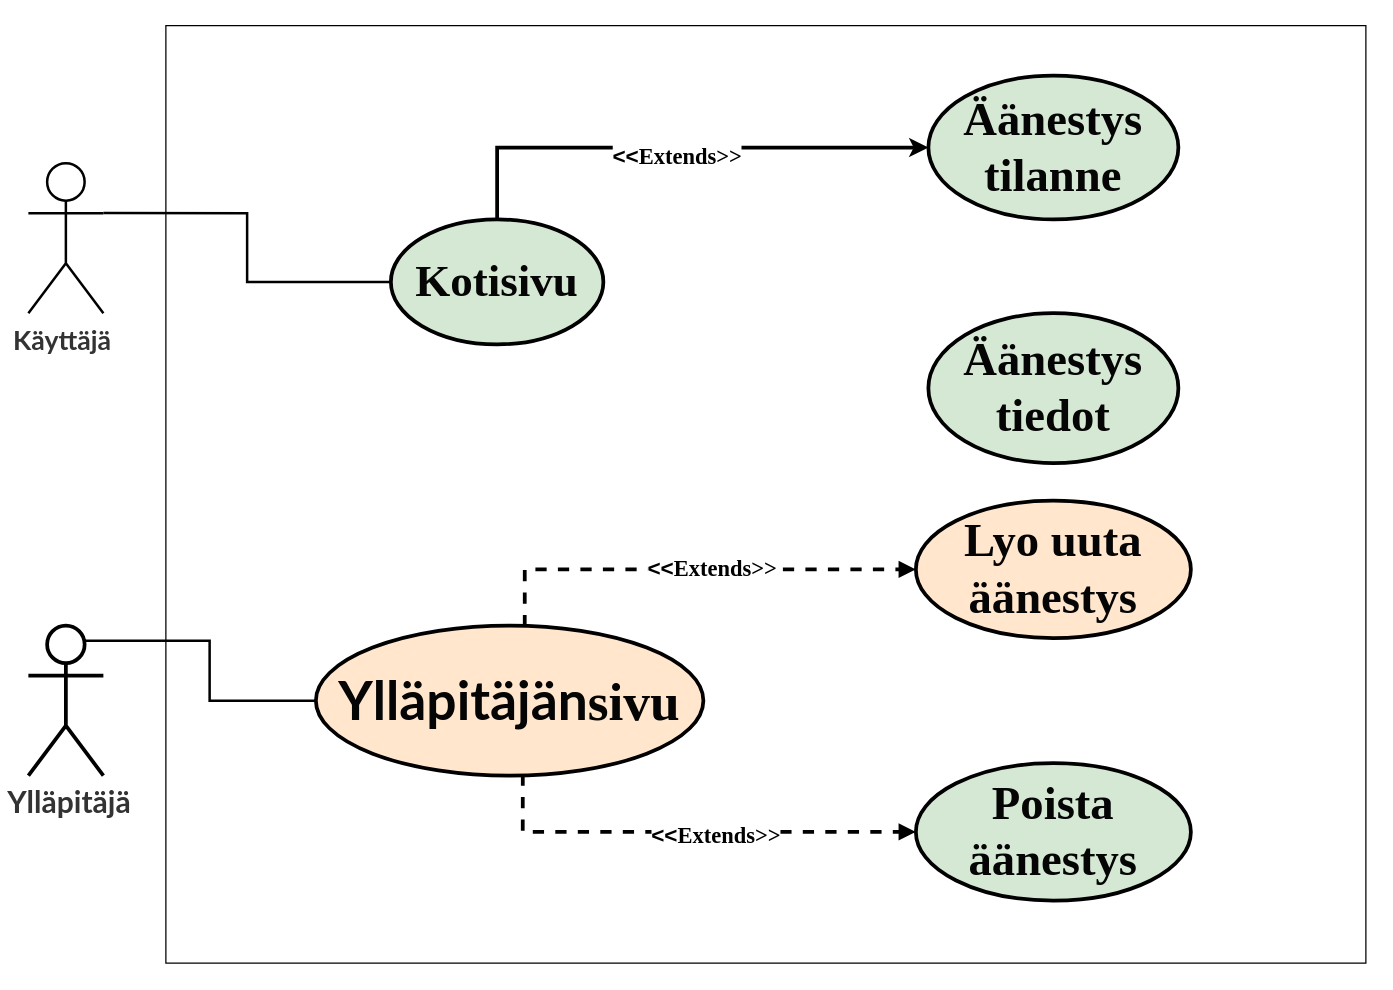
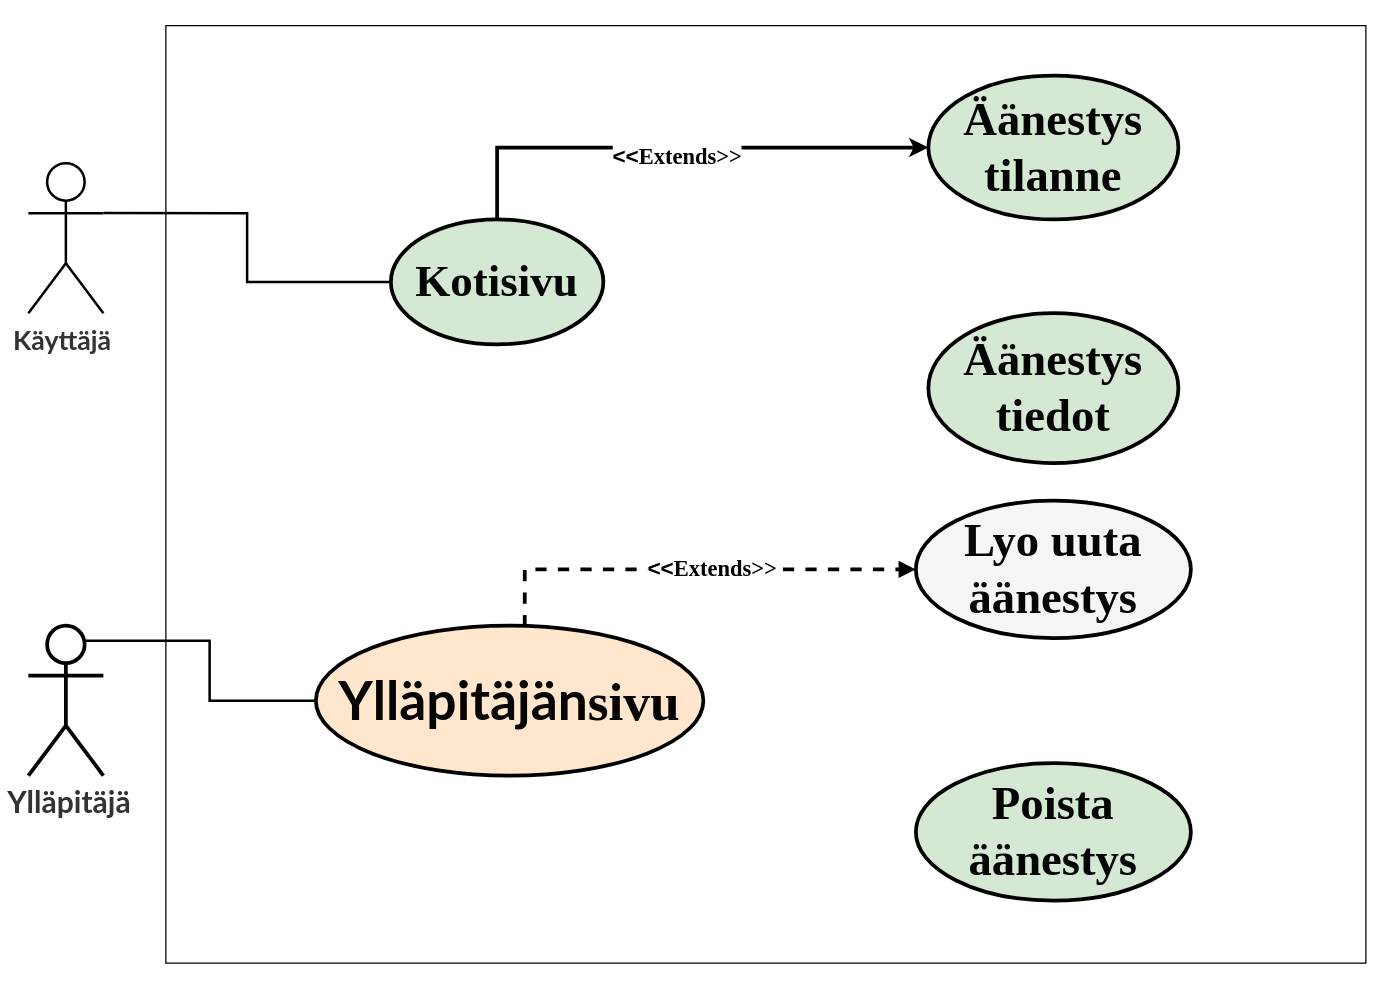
node "Lyo uuta äänestys": fillcolor #ffe6cc -> #f5f5f5
edge "Ylläpitäjänsivu" -> "Poista äänestys": removed, label "<<Extends>>"
